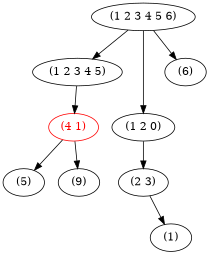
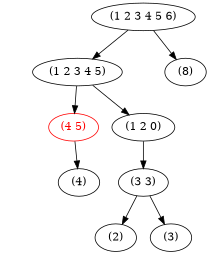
edge "(1 2 3 4 5 6)" -> "(1 2 0)": now "(1 2 3 4 5)" -> "(1 2 0)"
node "(6)": label "(6)" -> "(8)"
node "(4 1)": label "(4 1)" -> "(4 5)"
node "(5)": removed
node "(9)": label "(9)" -> "(4)"
node "(2 3)": label "(2 3)" -> "(3 3)"
node "(2)": added
node "(1)": label "(1)" -> "(3)"
